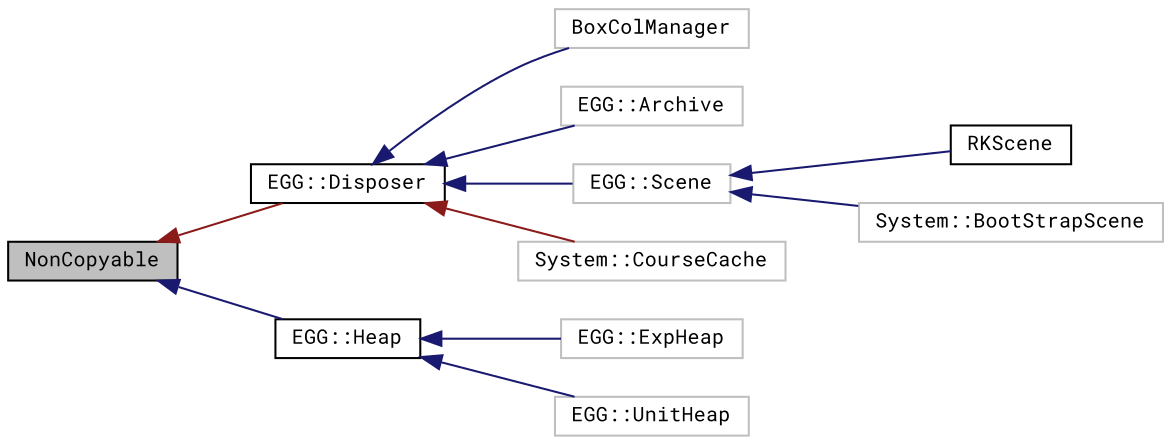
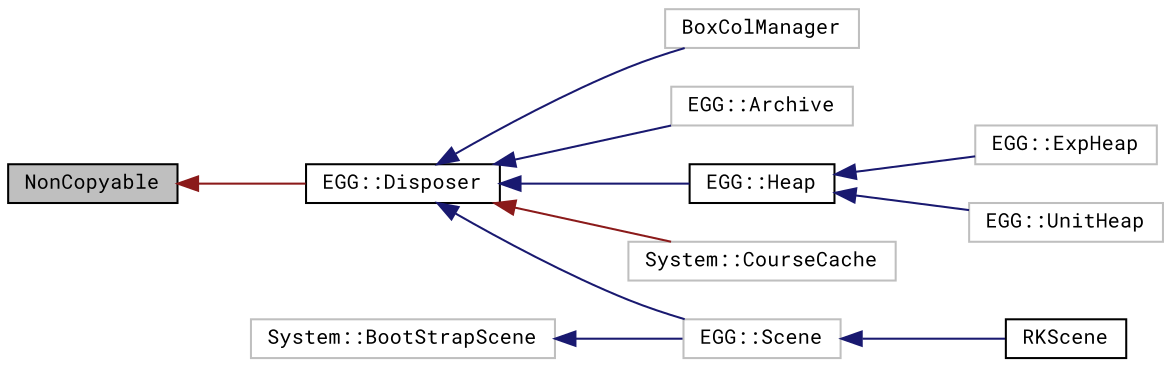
edge "System::BootStrapScene" -> "EGG::Scene": reversed
edge "EGG::Heap" -> "NonCopyable": now "EGG::Heap" -> "EGG::Disposer"
